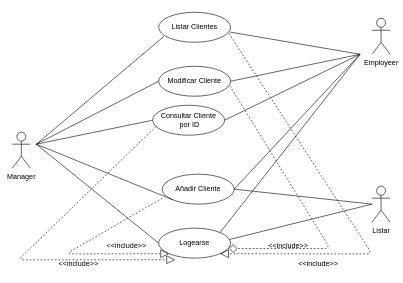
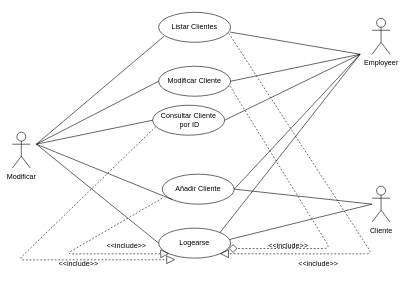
node "Manager": label "Manager" -> "Modificar"
node "Listar": label "Listar" -> "Cliente"
